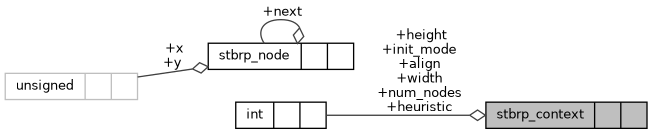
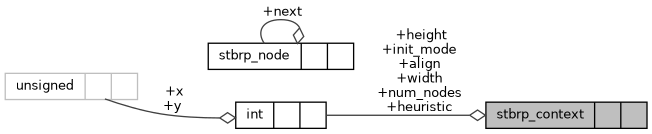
edge "unsigned" -> "stbrp_node": now "unsigned" -> "int"
